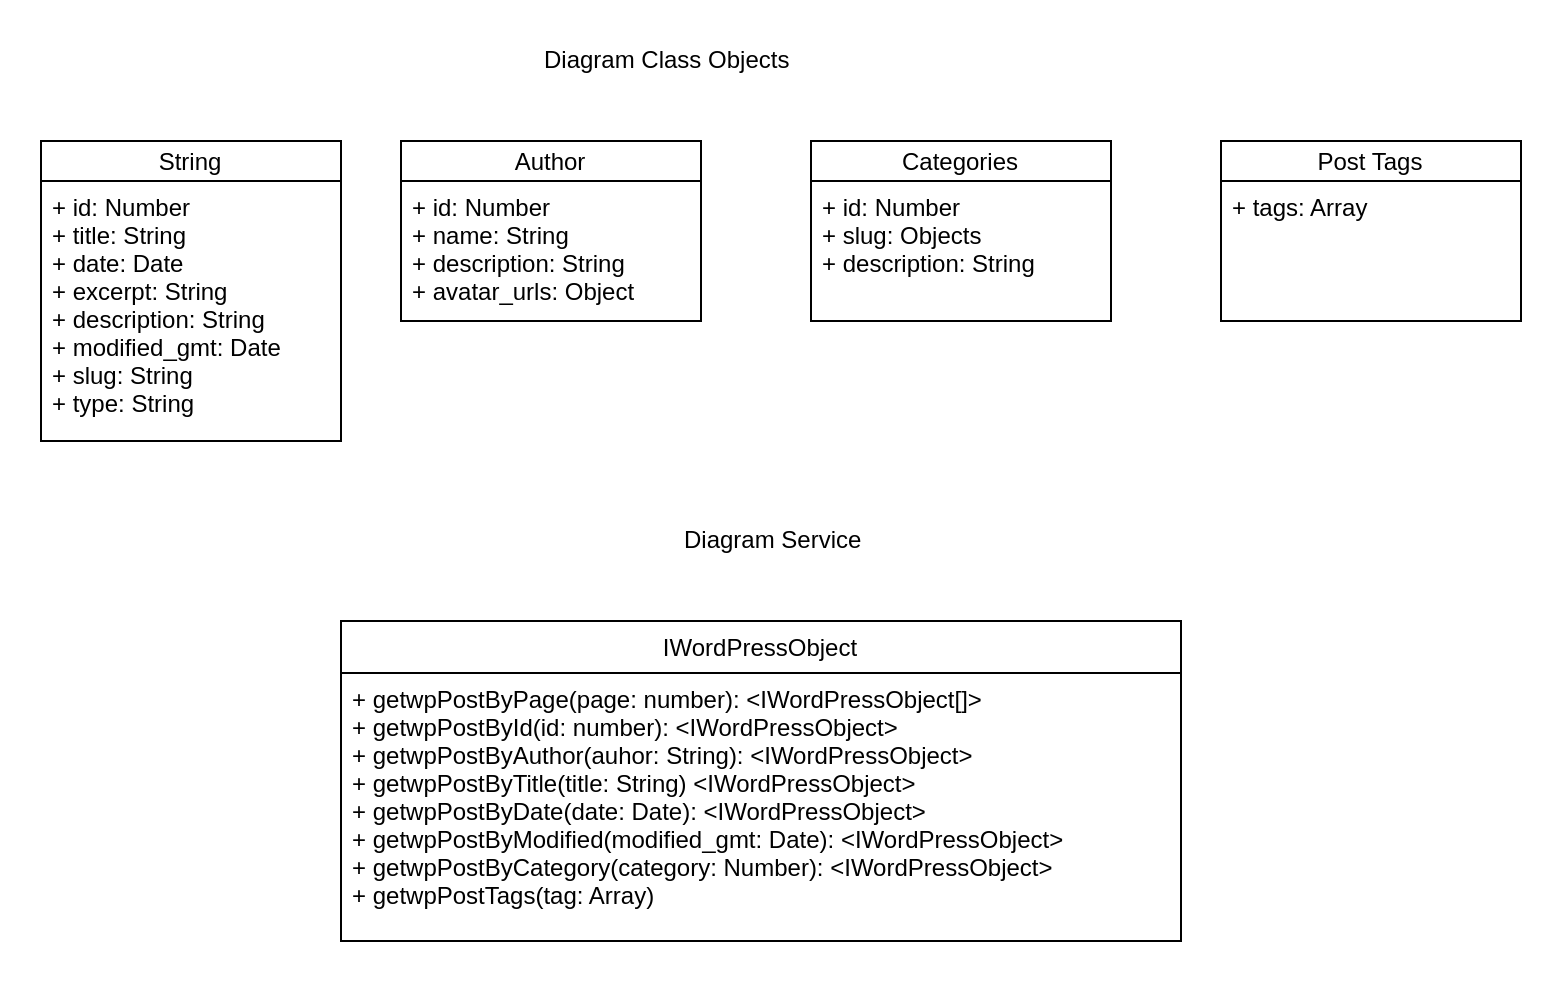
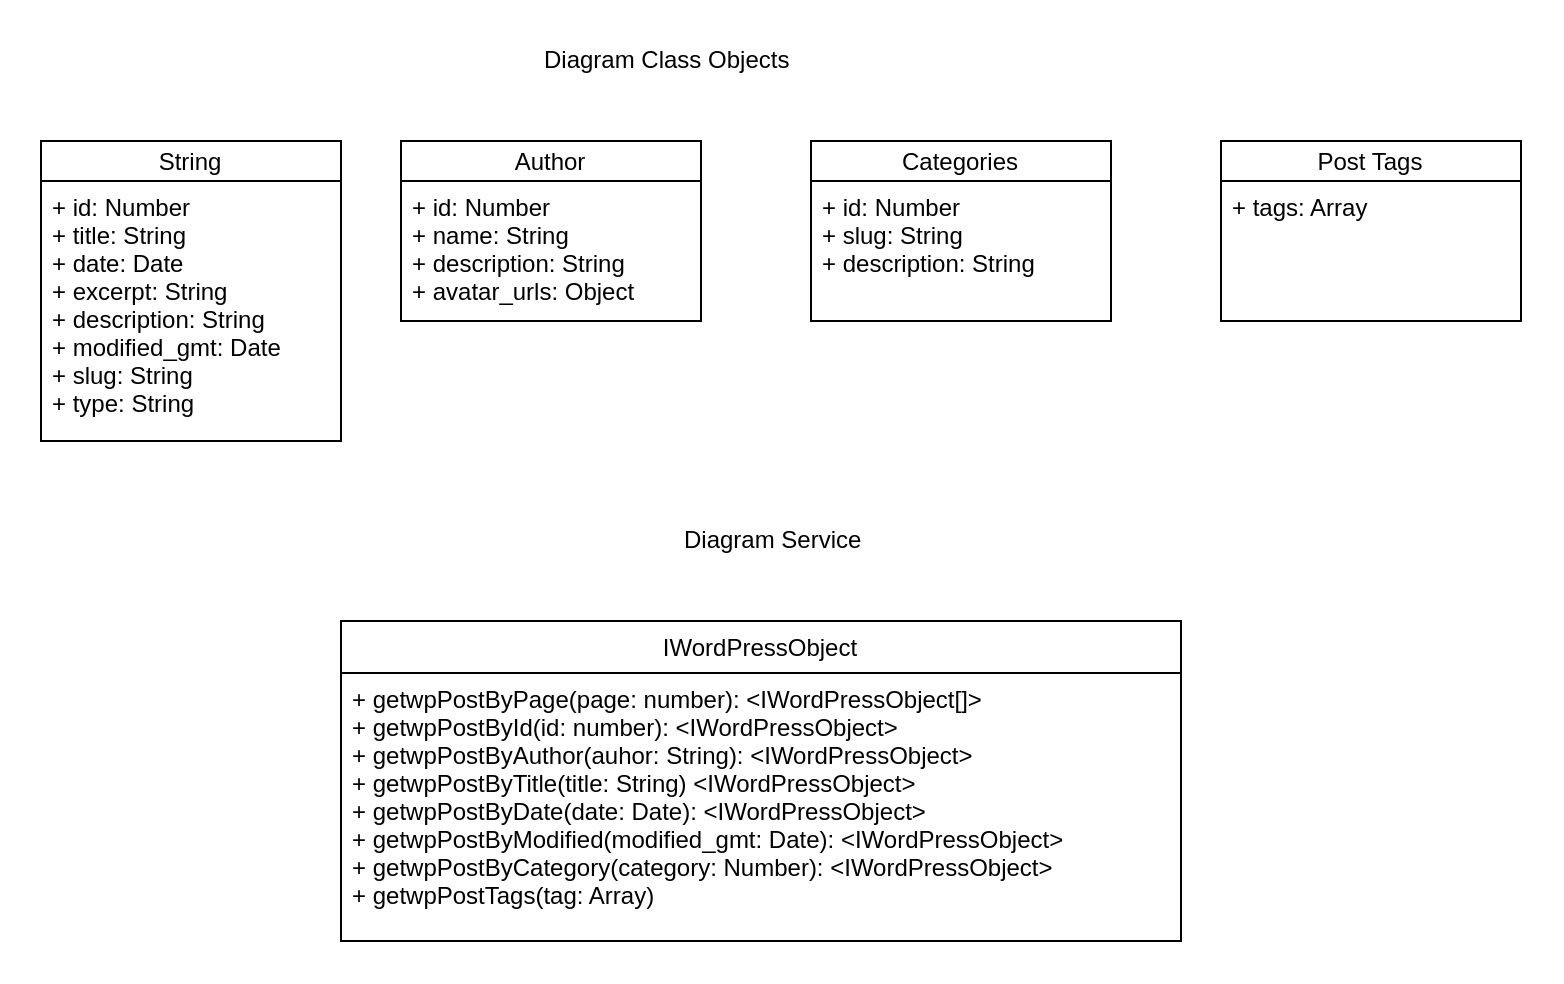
node "+ id: Number + slug: Objects + description: String": label "+ id: Number + slug: Objects + description: String" -> "+ id: Number + slug: String + description: String"
